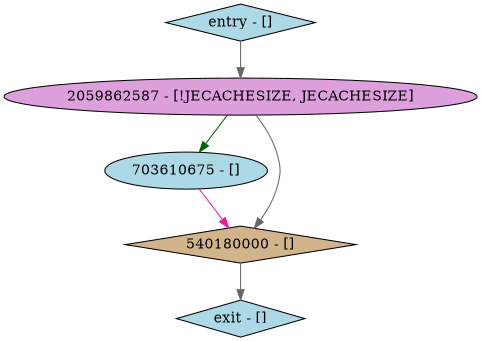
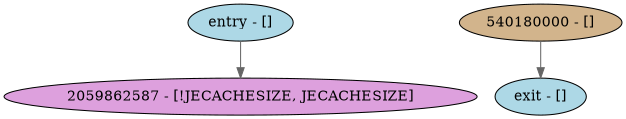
node "entry - []": shape diamond -> ellipse
edge "2059862587 - [!JECACHESIZE, JECACHESIZE]" -> "540180000 - []": removed
node "703610675 - []": removed
node "540180000 - []": shape diamond -> ellipse
node "exit - []": shape diamond -> ellipse
